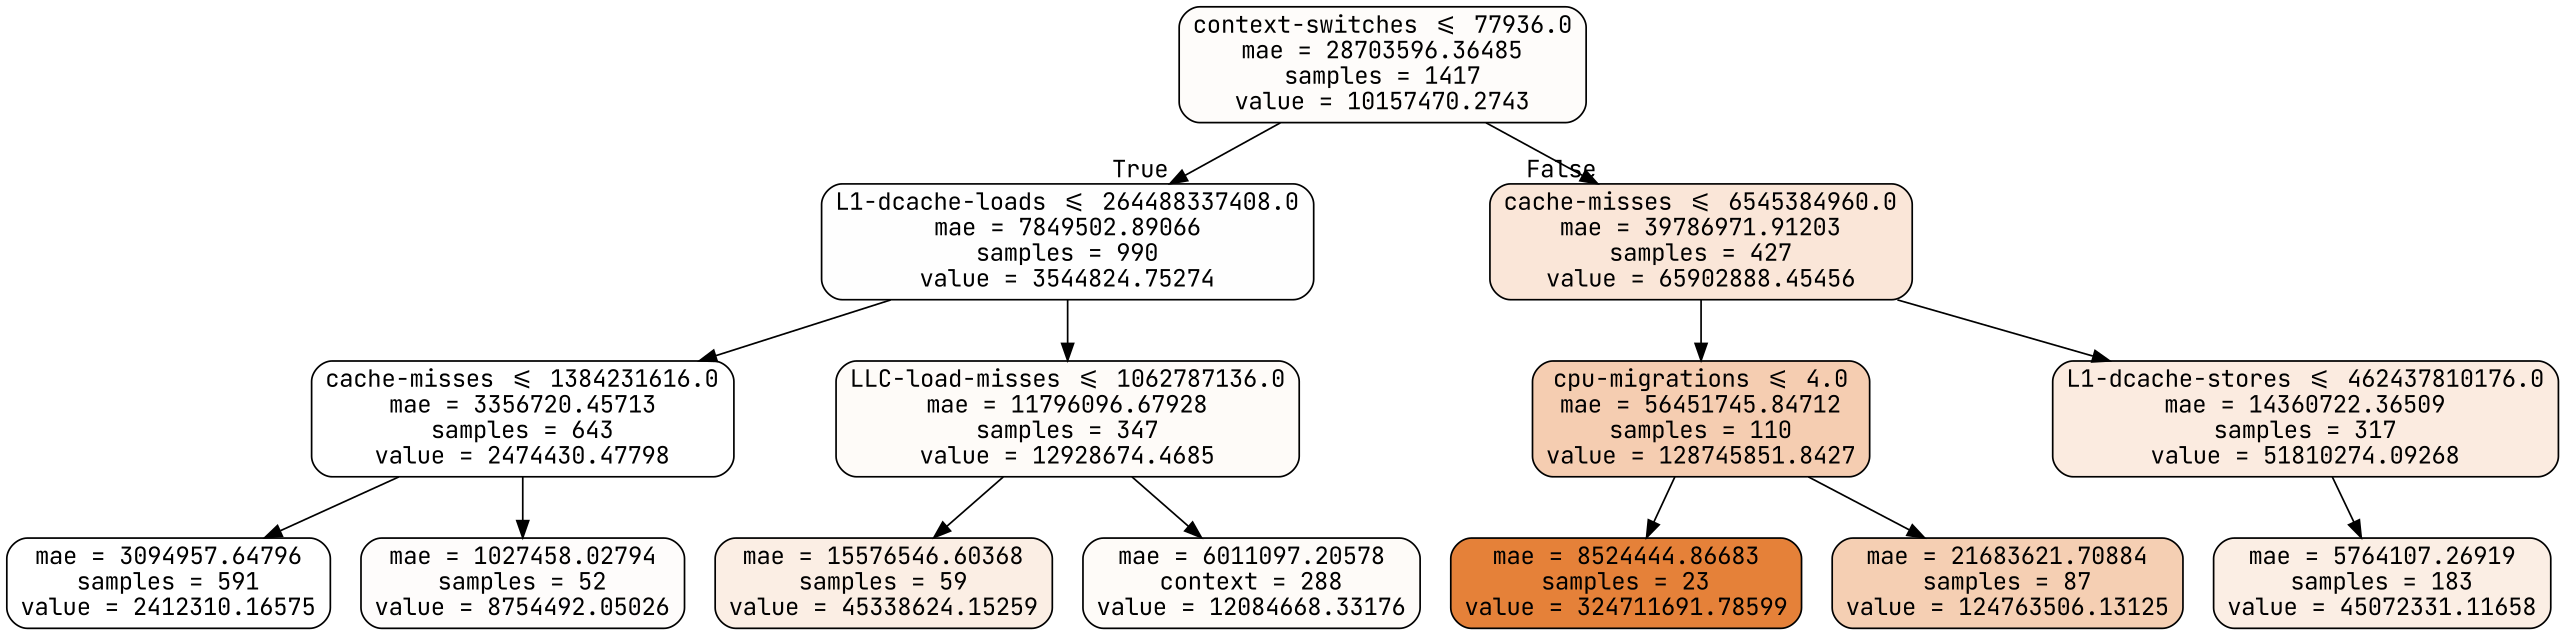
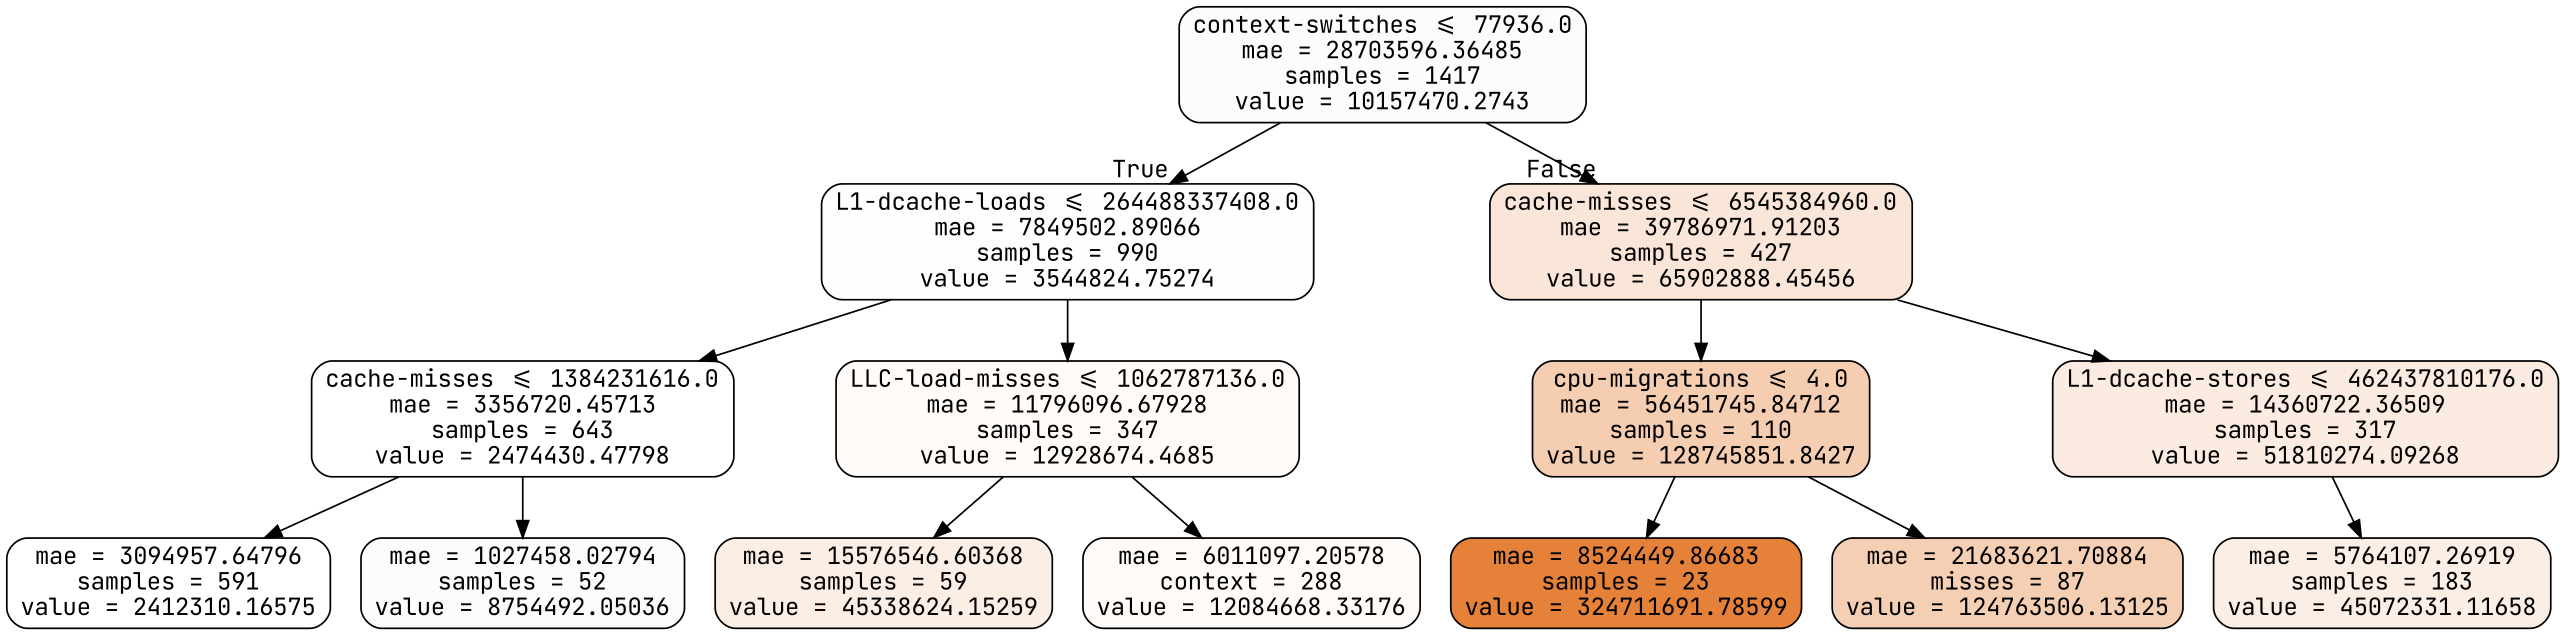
node "mae = 1027458.02794 samples = 52 value = 8754492.05026": label "mae = 1027458.02794 samples = 52 value = 8754492.05026" -> "mae = 1027458.02794 samples = 52 value = 8754492.05036"
node "mae = 8524444.86683 samples = 23 value = 324711691.78599": label "mae = 8524444.86683 samples = 23 value = 324711691.78599" -> "mae = 8524449.86683 samples = 23 value = 324711691.78599"
node "mae = 21683621.70884 samples = 87 value = 124763506.13125": label "mae = 21683621.70884 samples = 87 value = 124763506.13125" -> "mae = 21683621.70884 misses = 87 value = 124763506.13125"
